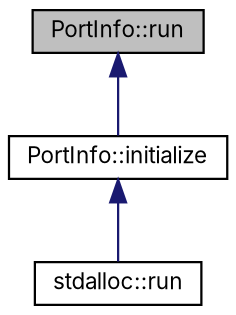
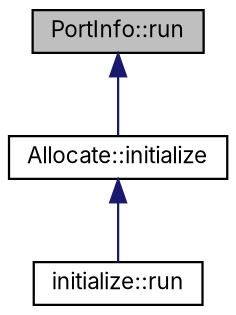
node "PortInfo::initialize": label "PortInfo::initialize" -> "Allocate::initialize"
node "stdalloc::run": label "stdalloc::run" -> "initialize::run"
